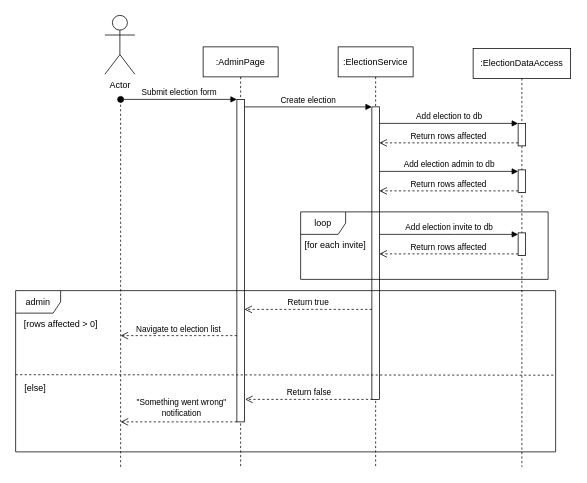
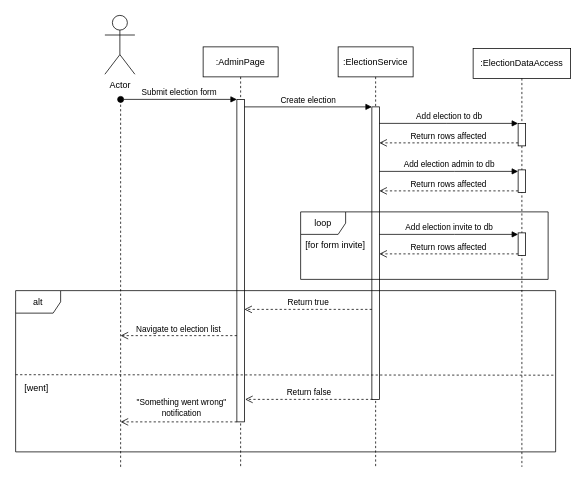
node "[for each invite]": label "[for each invite]" -> "[for form invite]"
node "admin": label "admin" -> "alt"
node "[rows affected > 0]": removed
node "[else]": label "[else]" -> "[went]"
